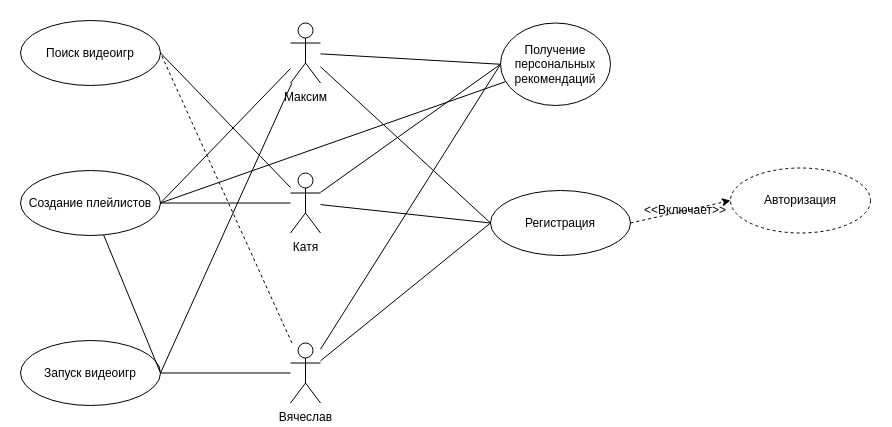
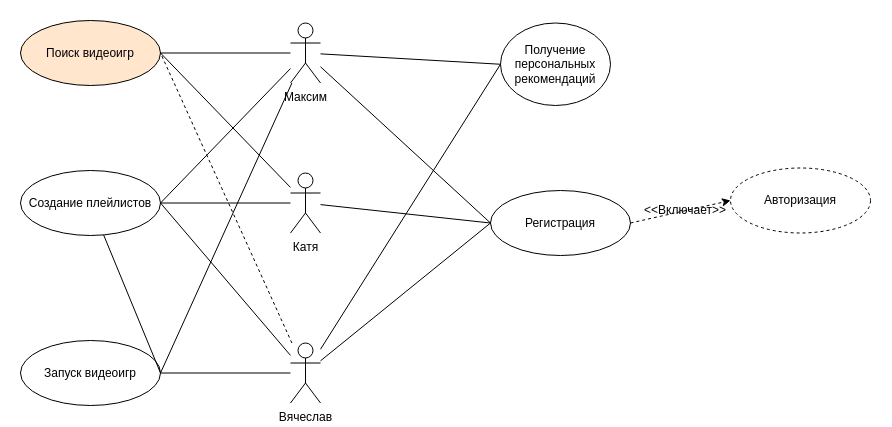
node "Поиск видеоигр": fillcolor #ffffff -> #ffe6cc
edge "Поиск видеоигр" -- "Максим": added
edge "Получение персональных рекомендаций" -- "Катя": removed
edge "Получение персональных рекомендаций" -- "Создание плейлистов": now "Вячеслав" -- "Создание плейлистов"
